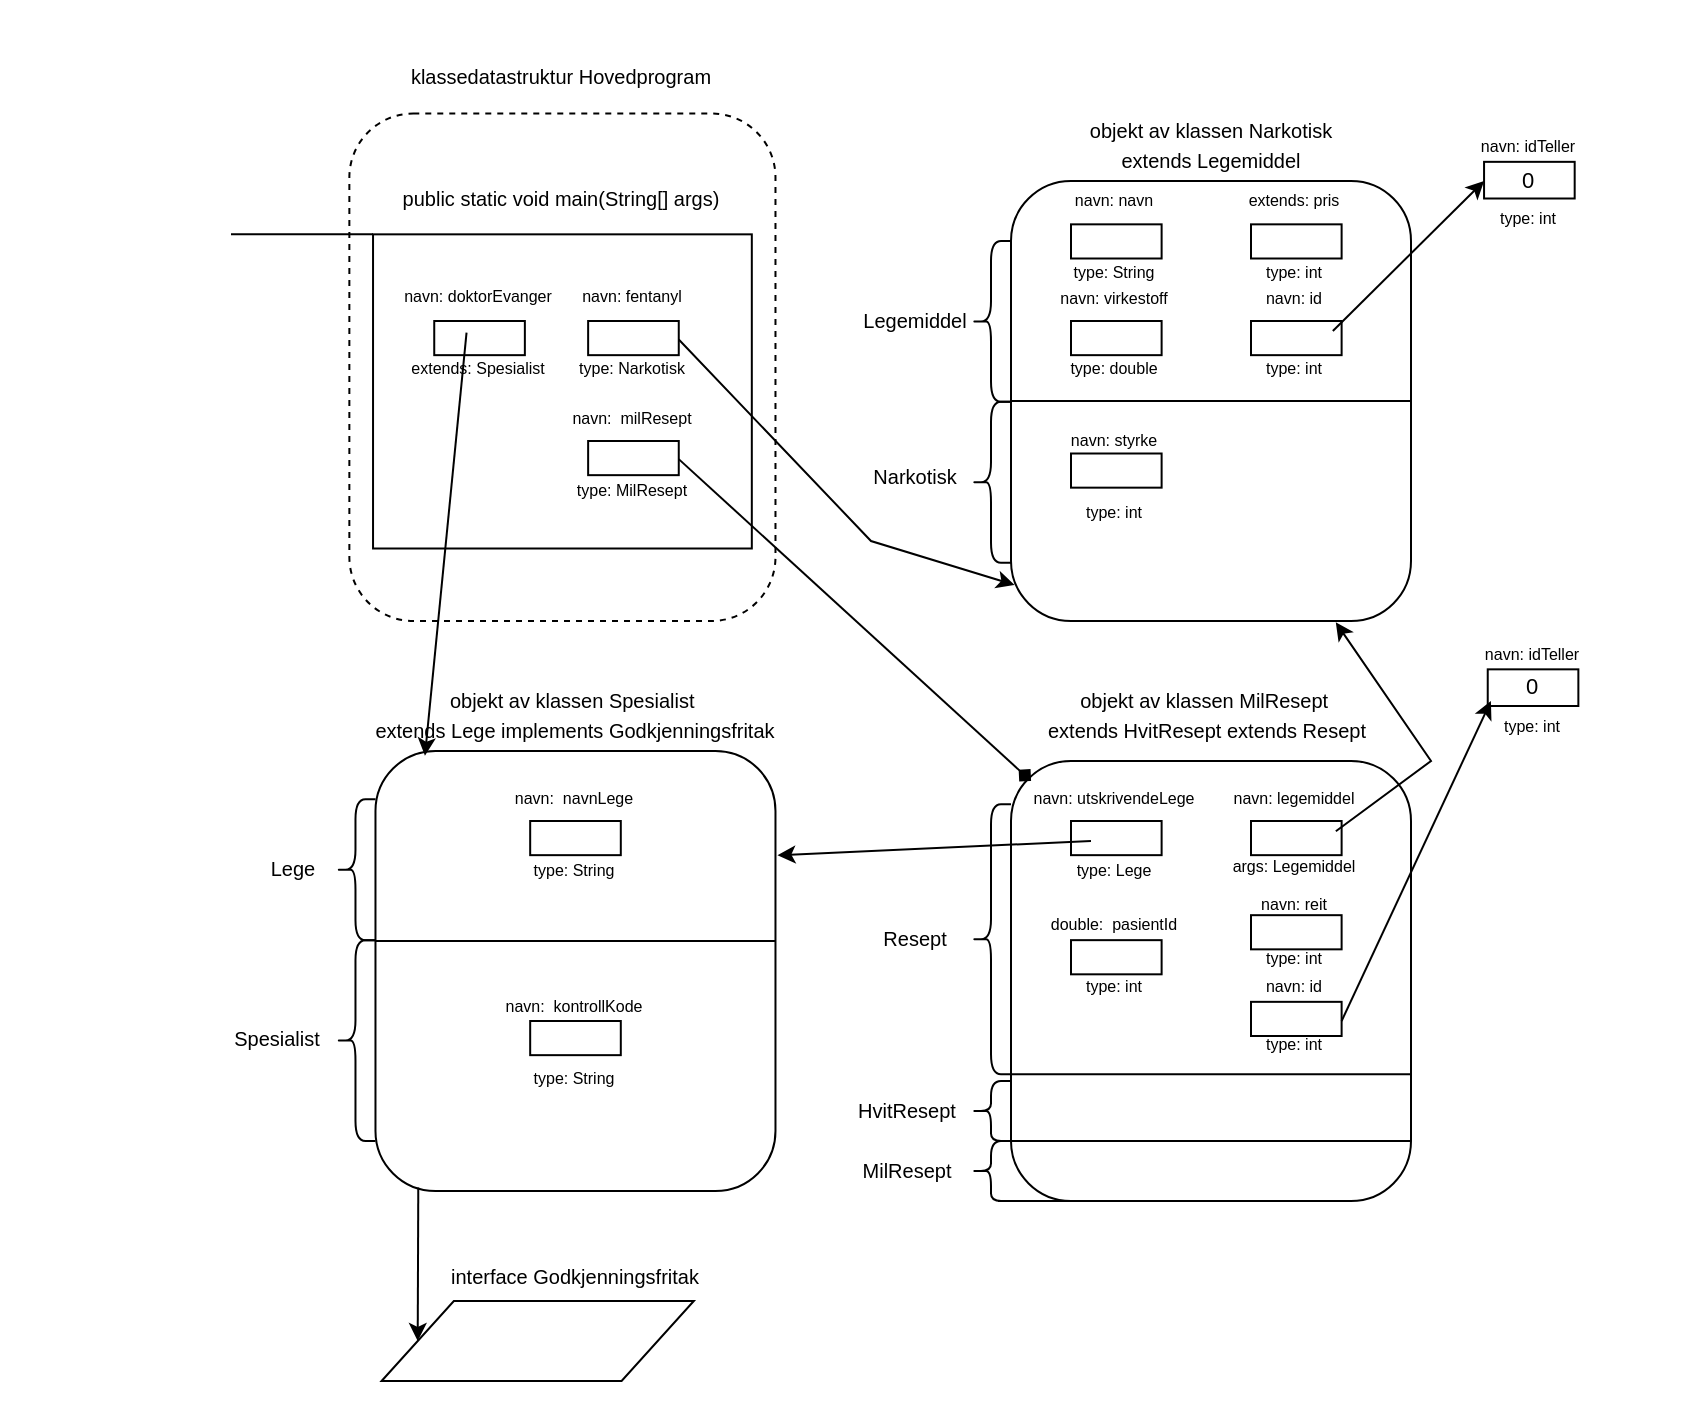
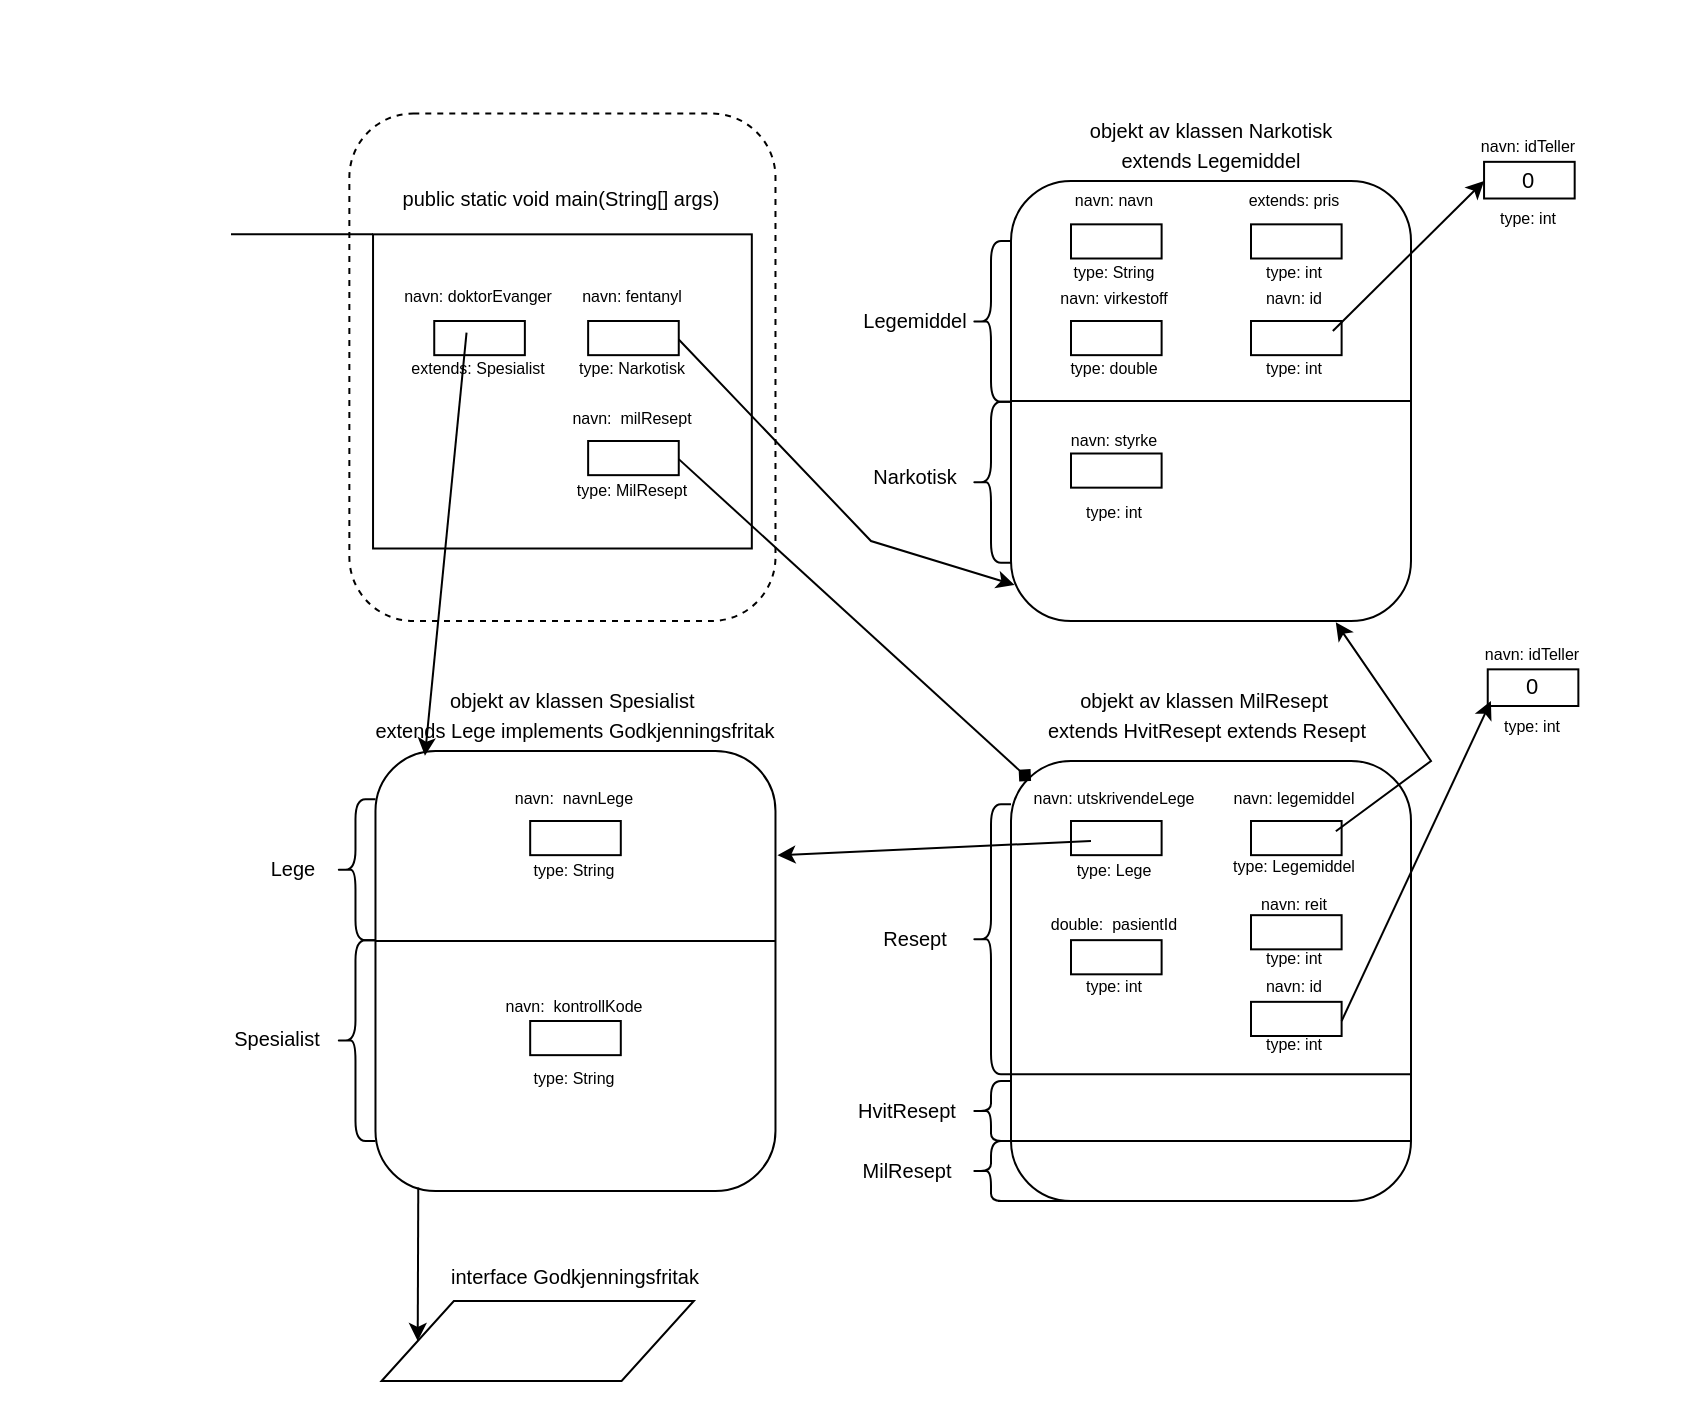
node "klassedatastruktur Hovedprogram": removed
node "args: Legemiddel": label "args: Legemiddel" -> "type: Legemiddel"
